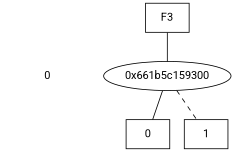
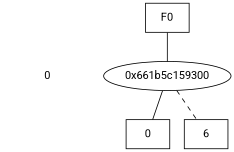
node "F3": label "F3" -> "F0"
node "1": label "1" -> "6"
